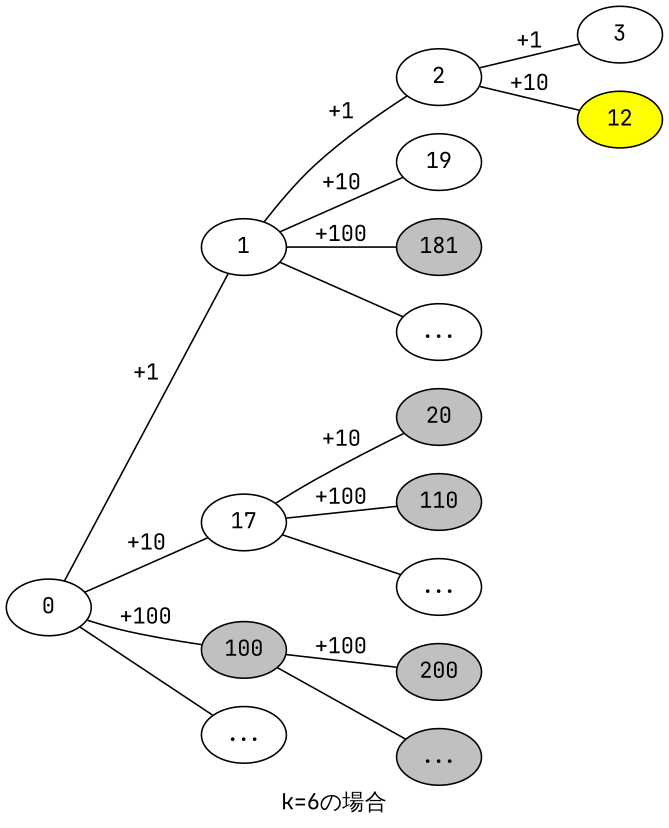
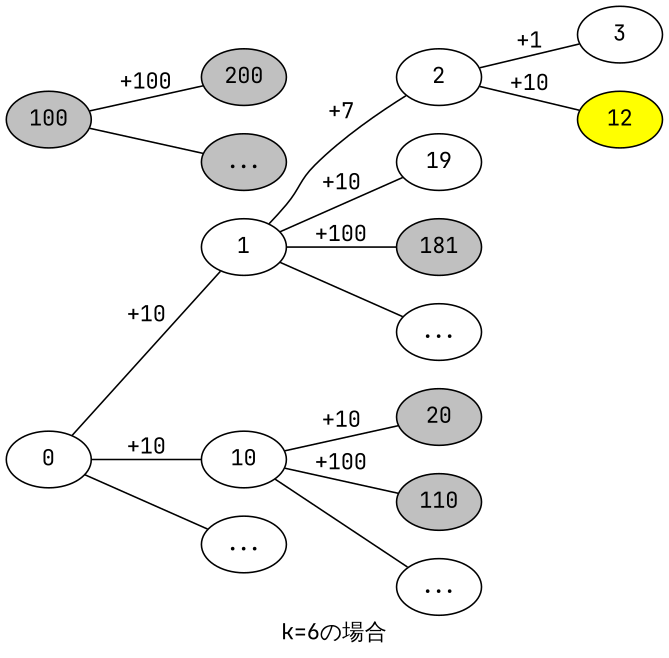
edge "2" -- "1": label "+1" -> "+7"
edge "1" -- "0": label "+1" -> "+10"
node "17": label "17" -> "10"
edge "0" -- "100": removed, label "+100"
